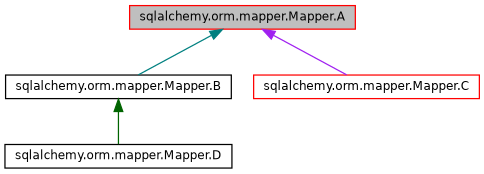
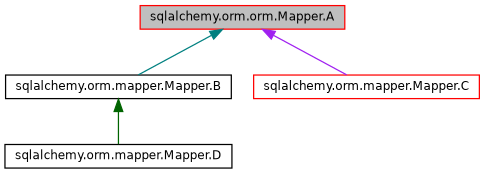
node "sqlalchemy.orm.mapper.Mapper.A": label "sqlalchemy.orm.mapper.Mapper.A" -> "sqlalchemy.orm.orm.Mapper.A"
